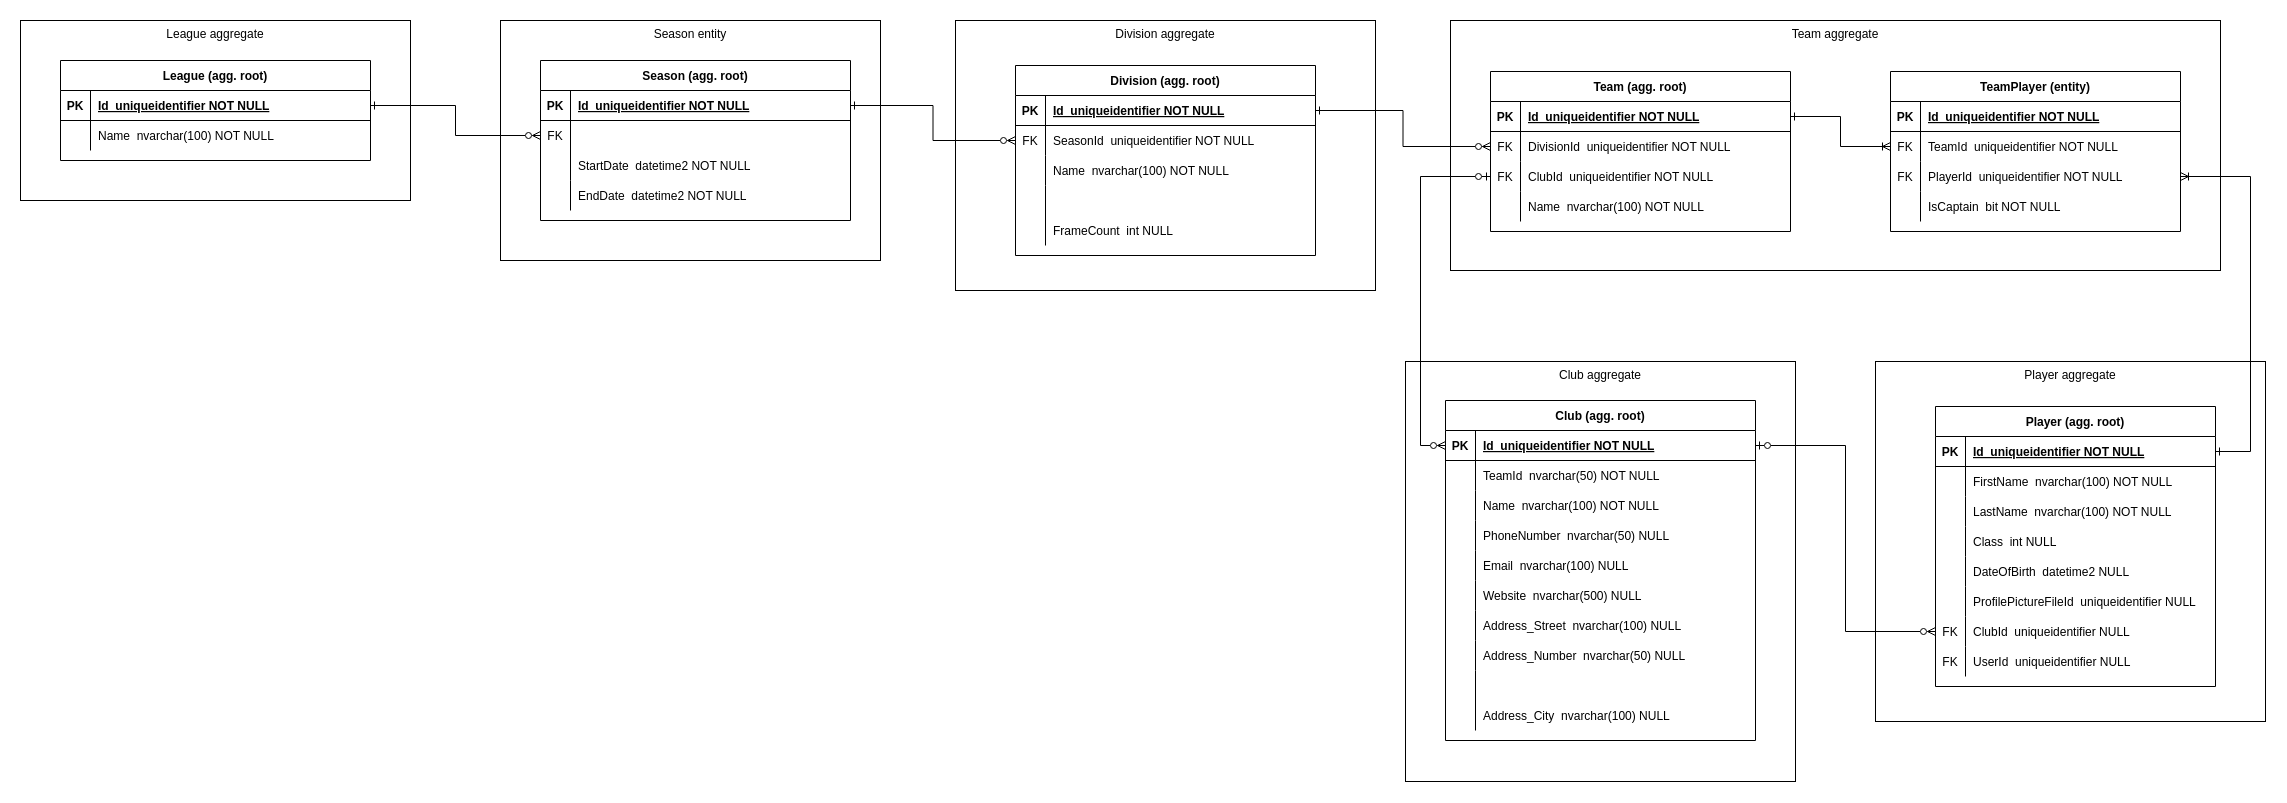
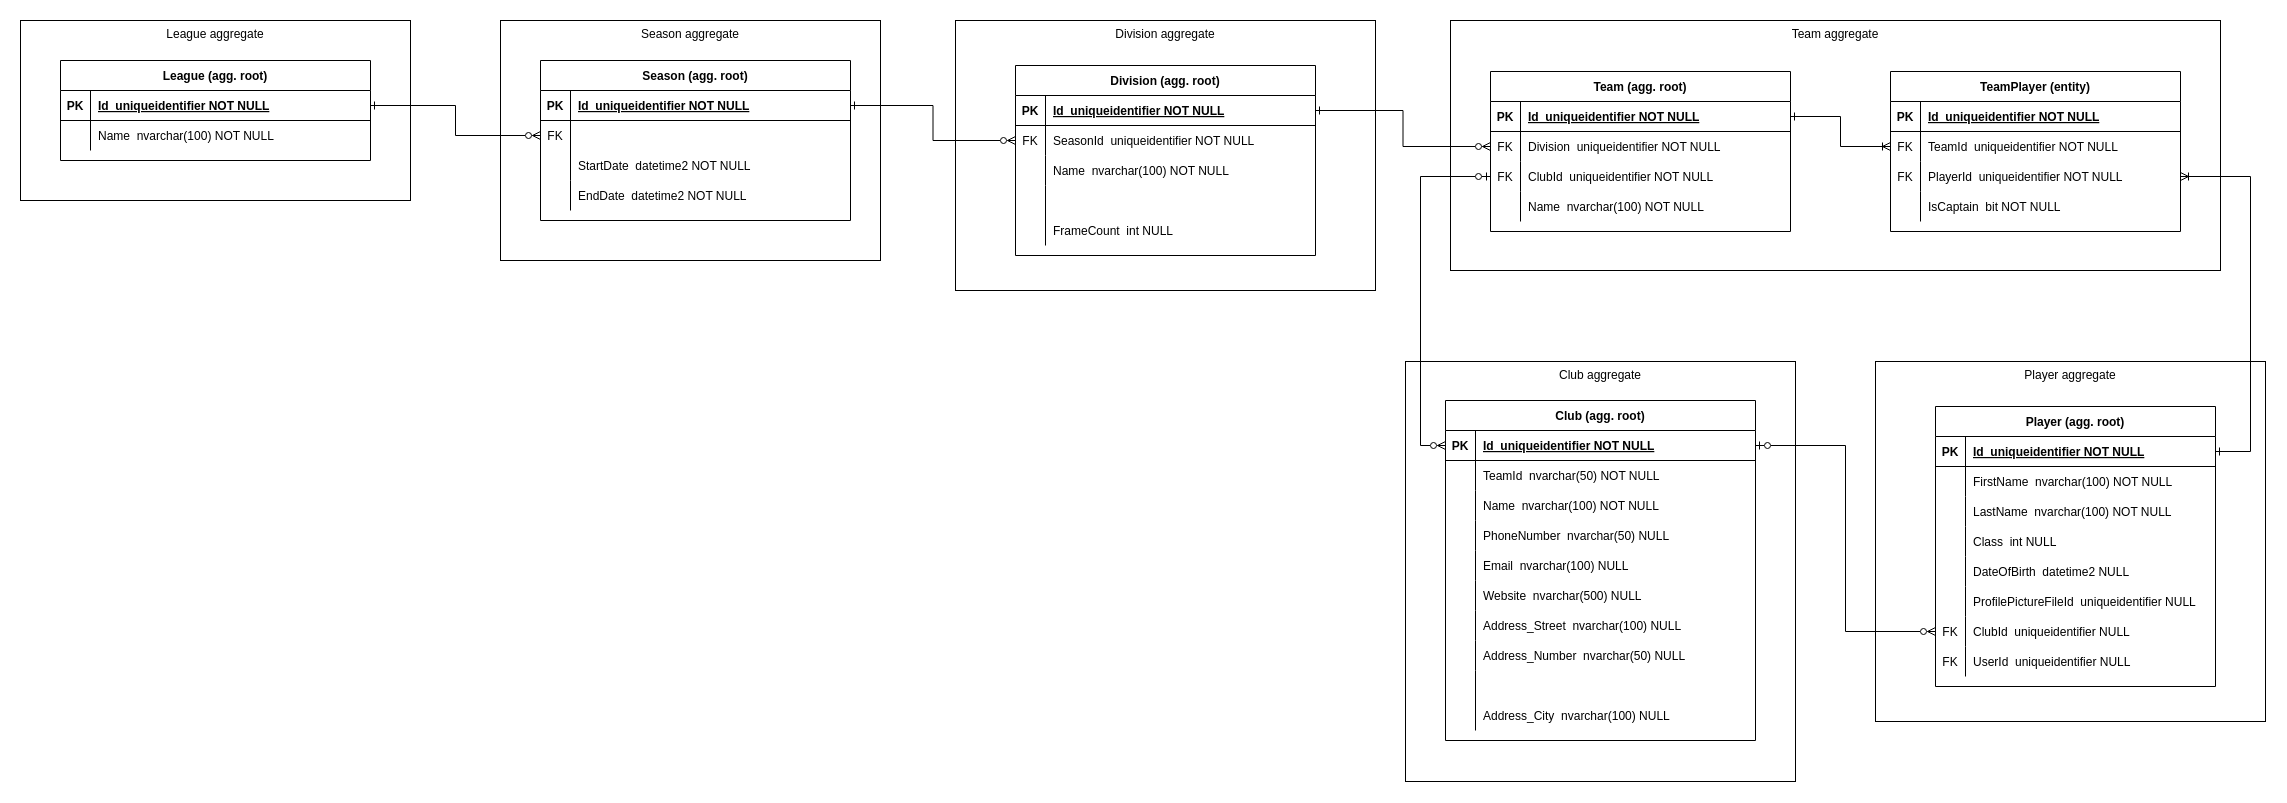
node "Season entity": label "Season entity" -> "Season aggregate"
node "DivisionId uniqueidentifier NOT NULL": label "DivisionId uniqueidentifier NOT NULL" -> "Division uniqueidentifier NOT NULL"
